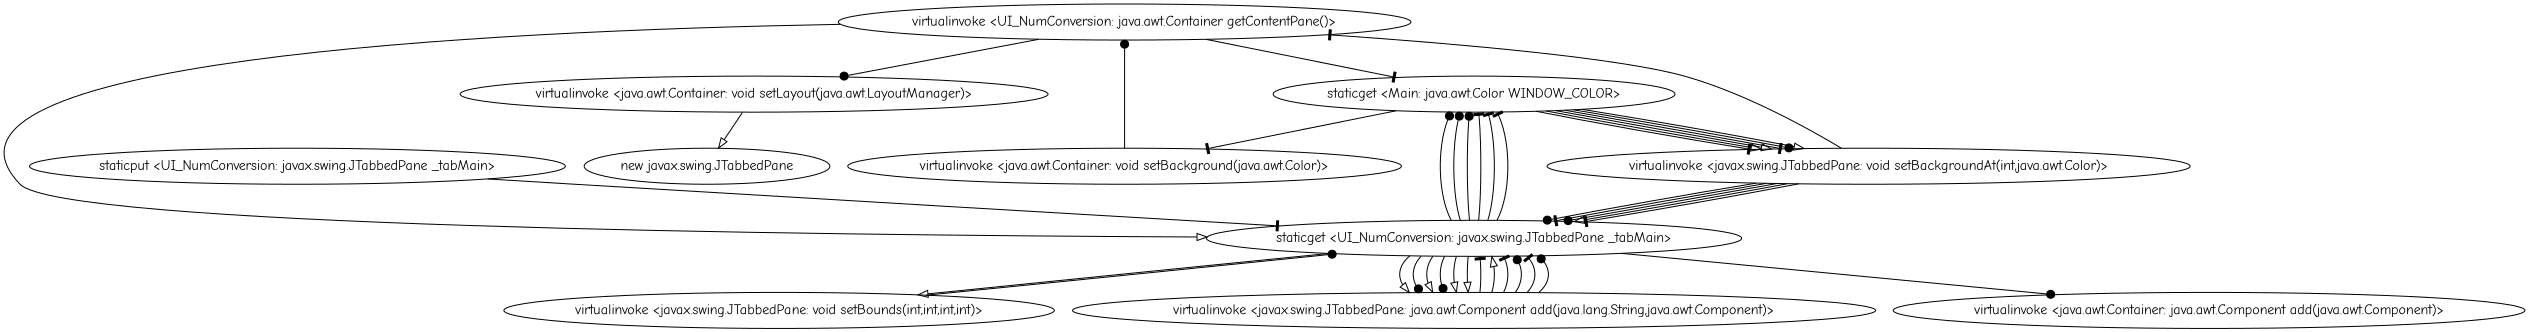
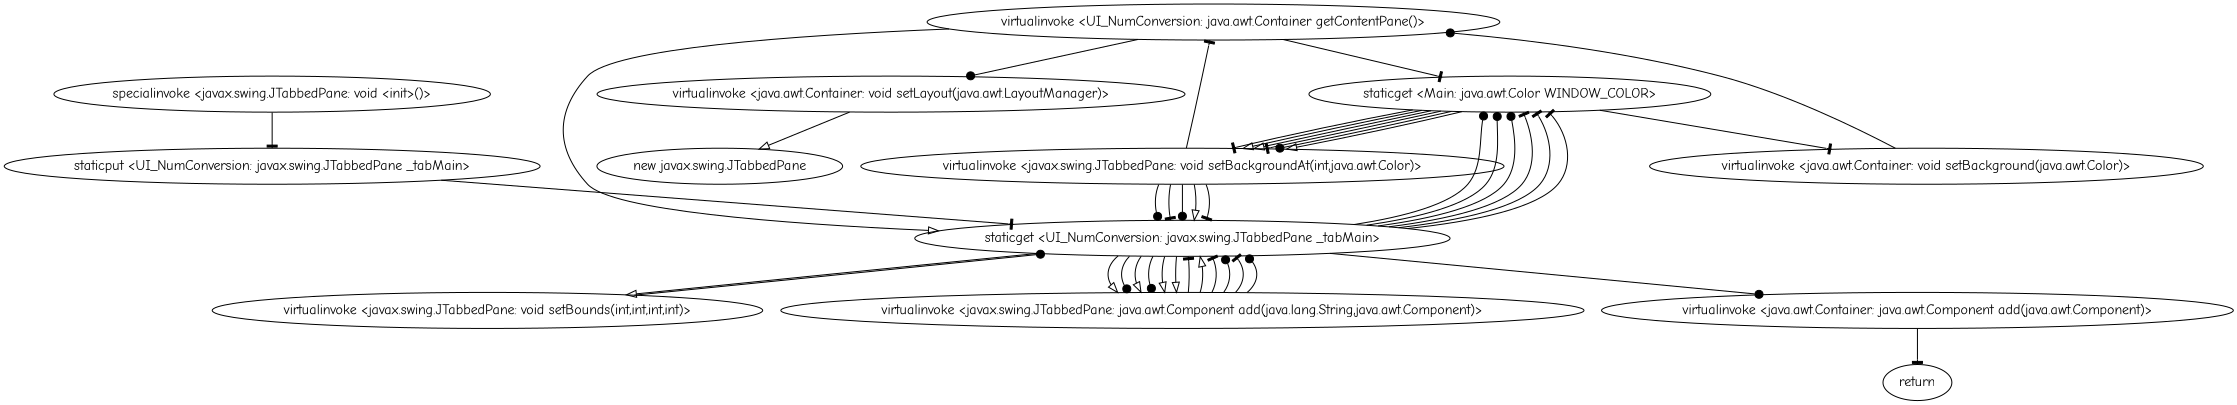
node "specialinvoke <javax.swing.JTabbedPane: void <init>()>": added
node "return": added
